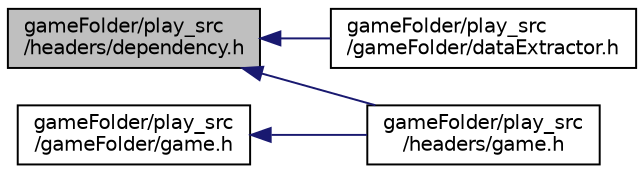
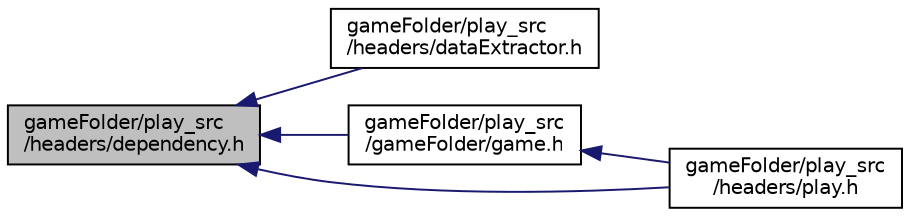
node "gameFolder/play_src /gameFolder/dataExtractor.h": label "gameFolder/play_src /gameFolder/dataExtractor.h" -> "gameFolder/play_src /headers/dataExtractor.h"
edge "gameFolder/play_src /gameFolder/game.h" -> "gameFolder/play_src /headers/dependency.h": added
node "gameFolder/play_src /headers/game.h": label "gameFolder/play_src /headers/game.h" -> "gameFolder/play_src /headers/play.h"
